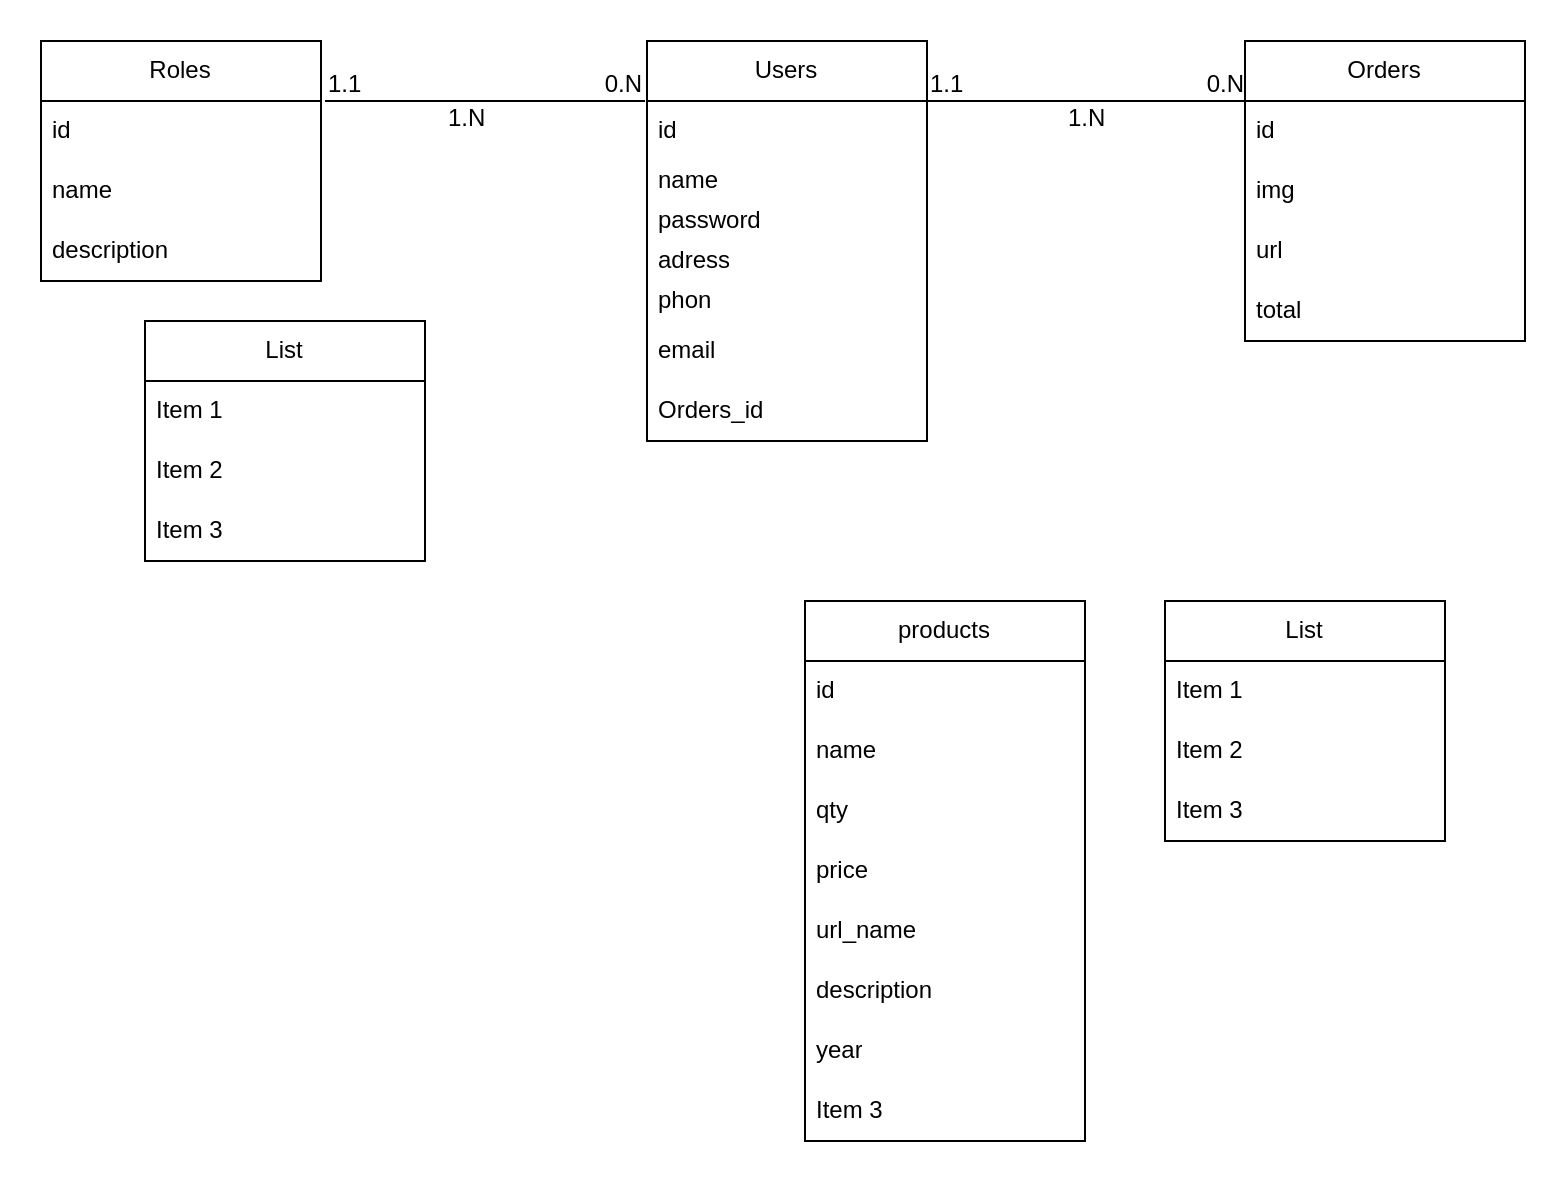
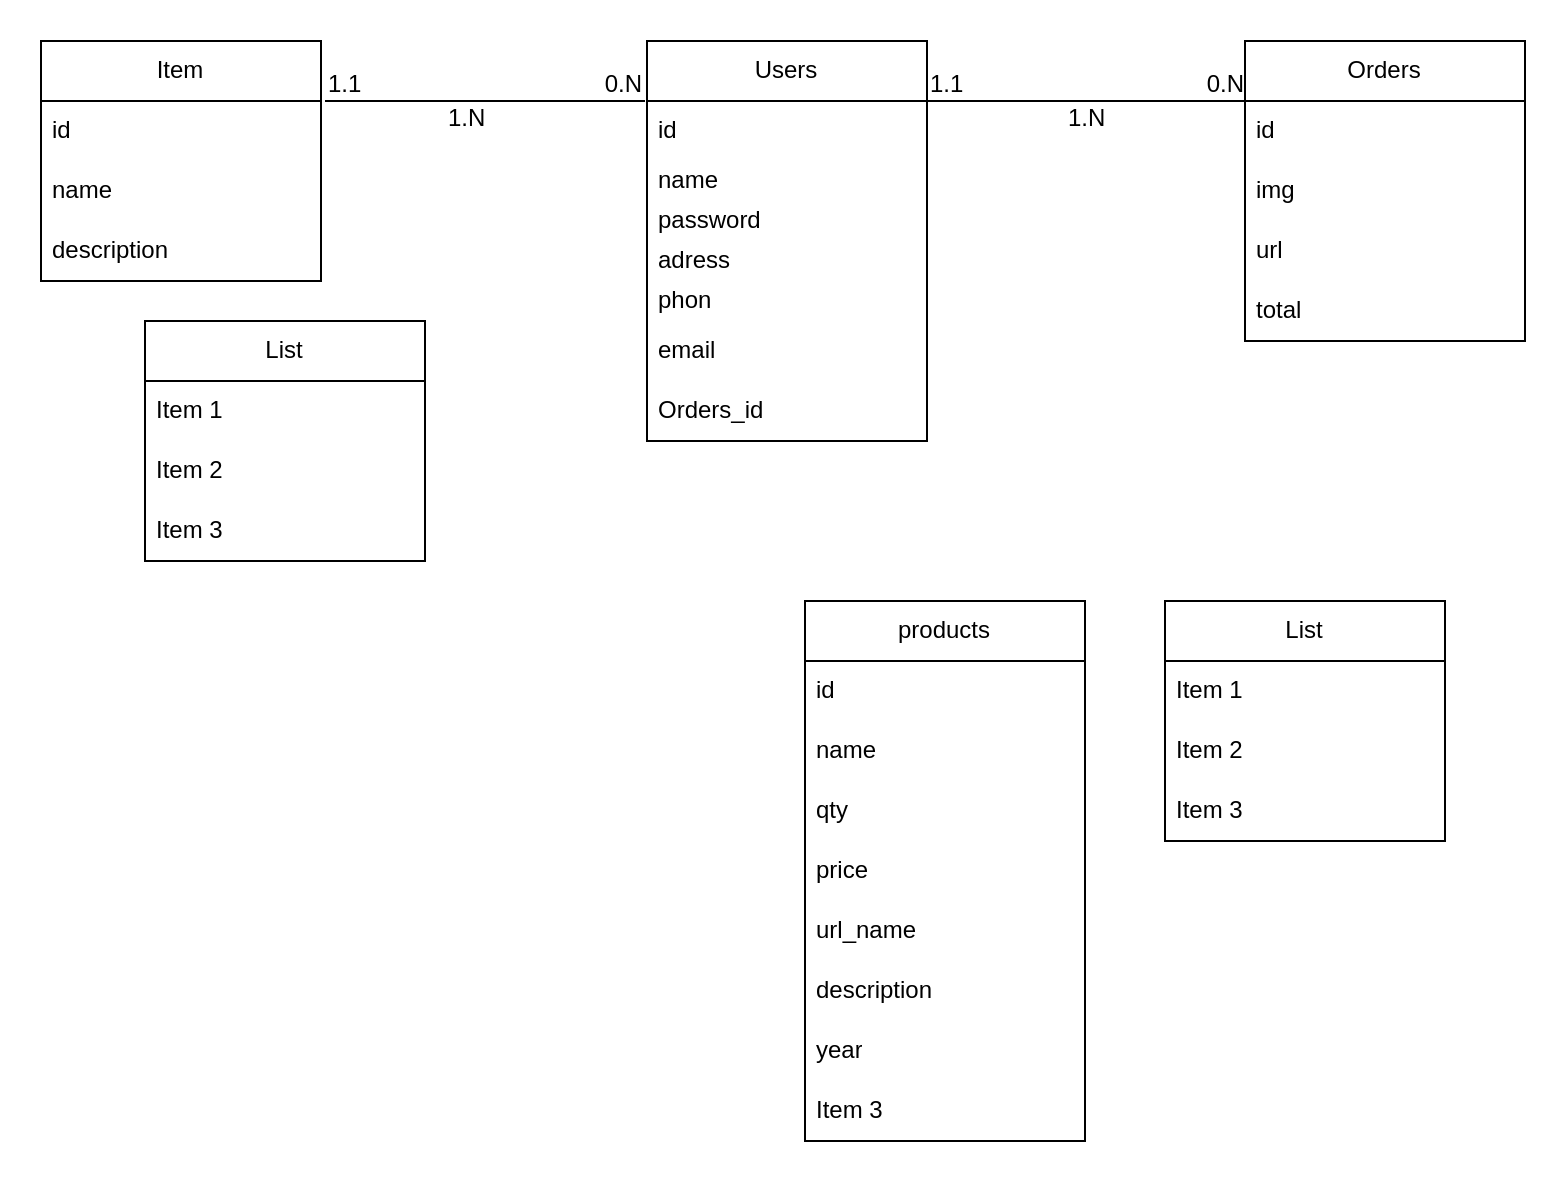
node "Roles": label "Roles" -> "Item"
